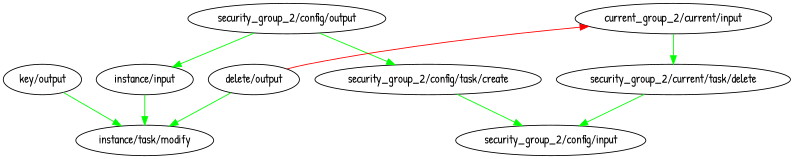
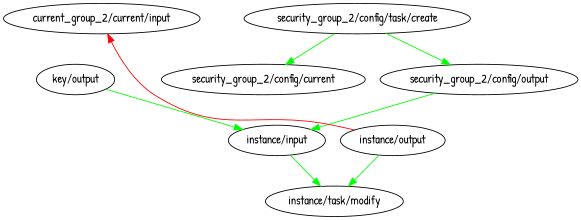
edge "security_group_2/config/output" -> "security_group_2/config/task/create": reversed
node "delete/output": label "delete/output" -> "instance/output"
node "security_group_2/current/task/delete": removed
edge "key/output" -> "instance/task/modify": now "key/output" -> "instance/input"
node "security_group_2/config/input": label "security_group_2/config/input" -> "security_group_2/config/current"
